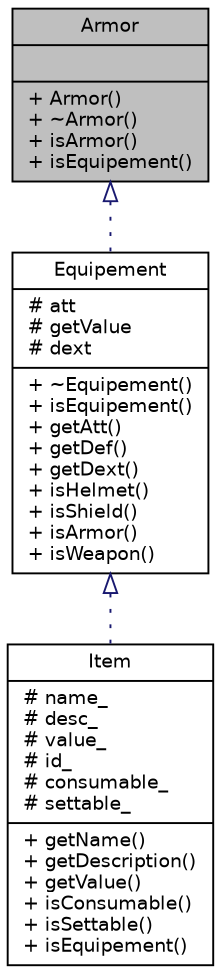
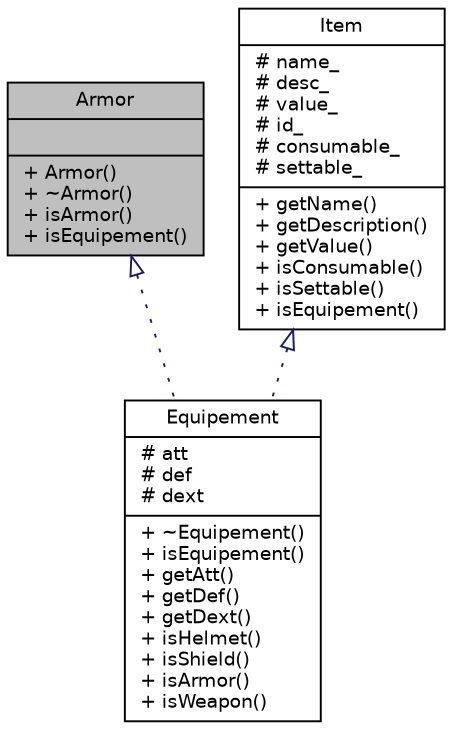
node "Equipement": text "# getValue" -> "# def"
edge "Item" -> "Equipement": reversed
